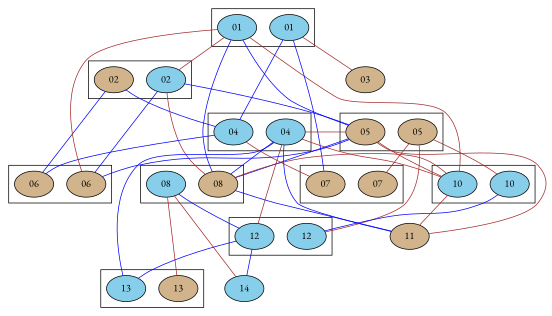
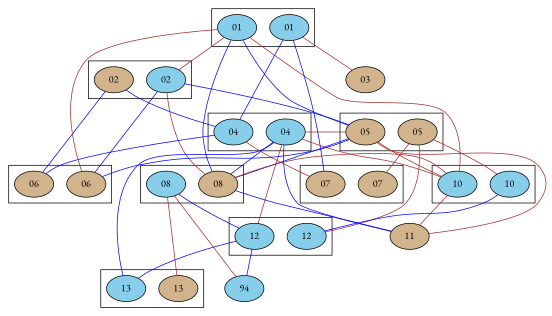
node "14": label "14" -> "94"
